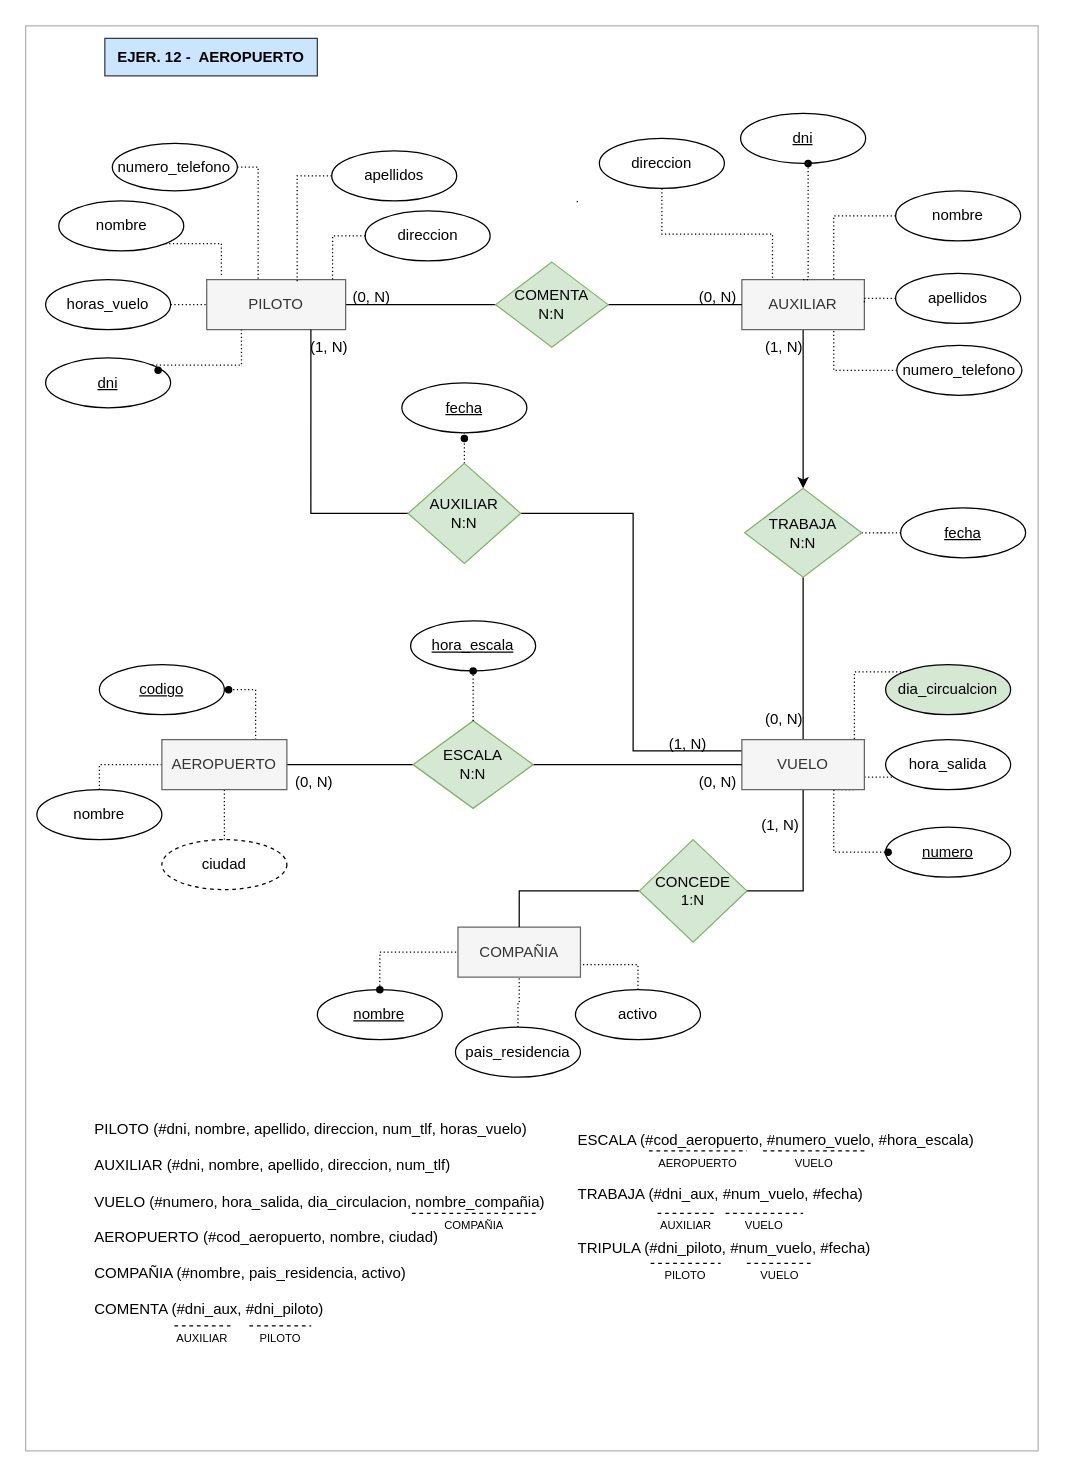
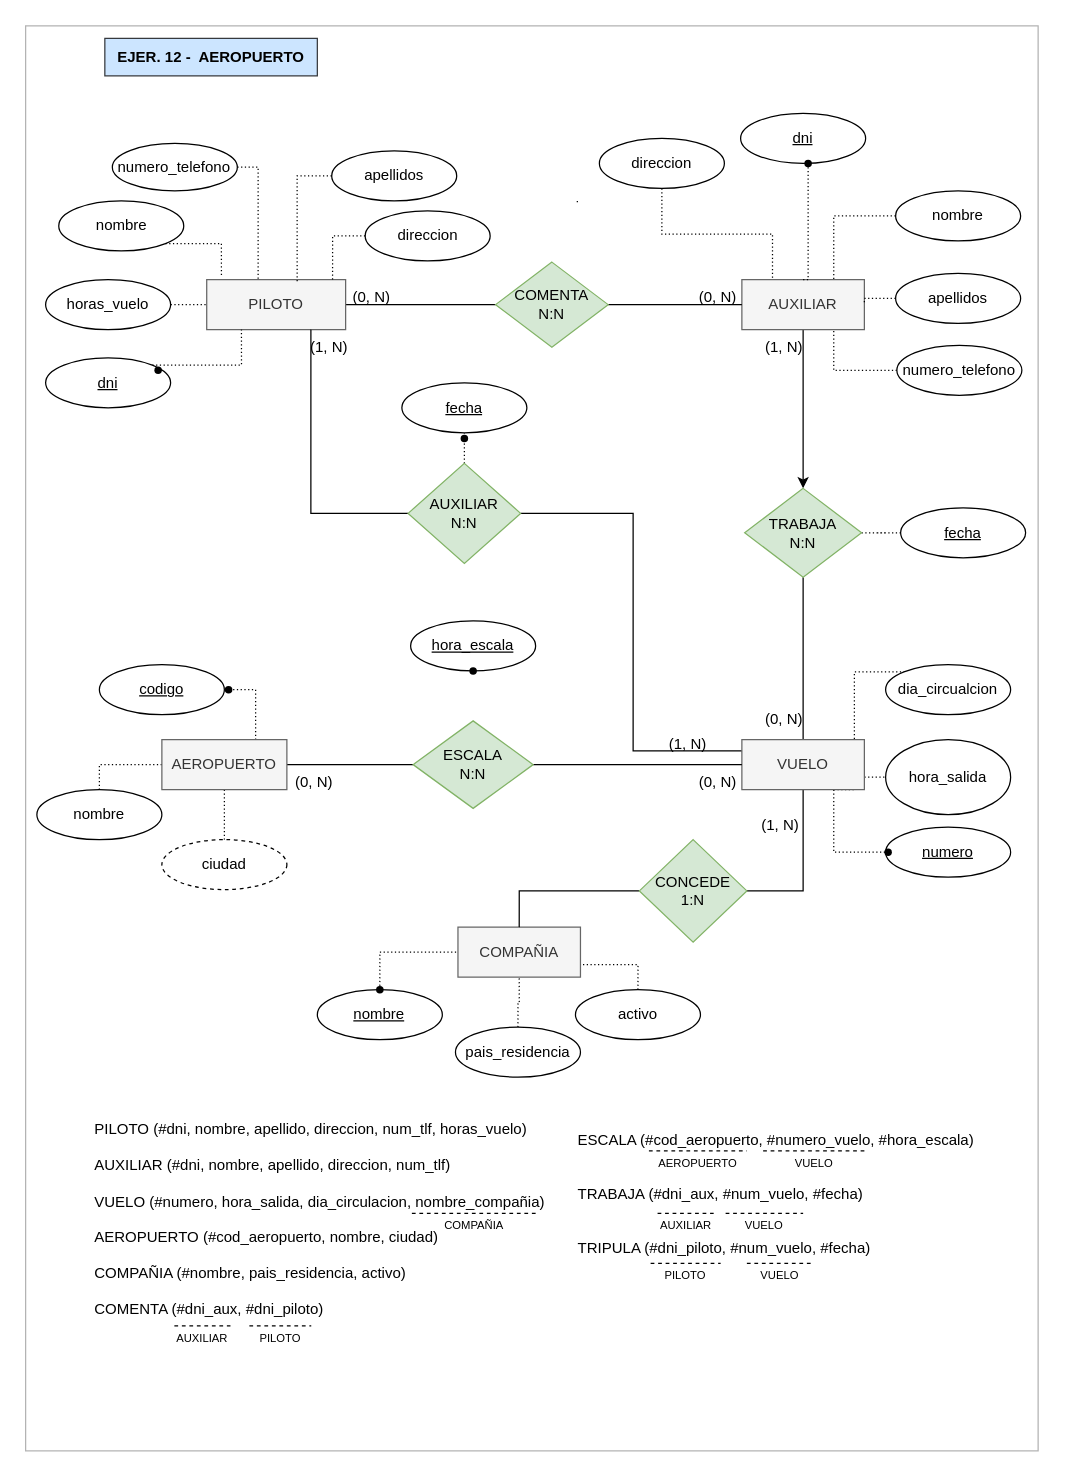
node "dia_circualcion": fillcolor #d5e8d4 -> #ffffff
edge "hora_escala" -- "ESCALA N:N": removed
node "hora_salida": size 125x50 -> 125x75
